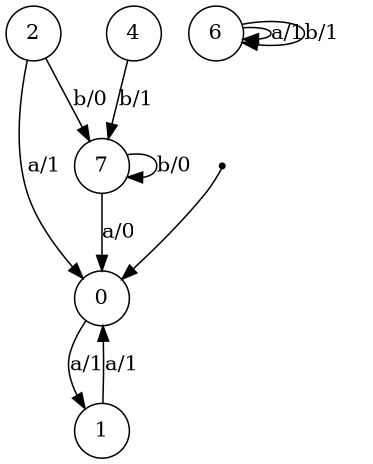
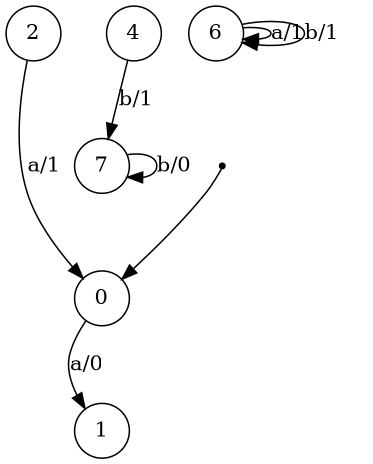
edge "2" -> "7": removed, label "b/0"
edge "7" -> "0": removed, label "a/0"
edge "0" -> "1": label "a/1" -> "a/0"
edge "1" -> "0": removed, label "a/1"
